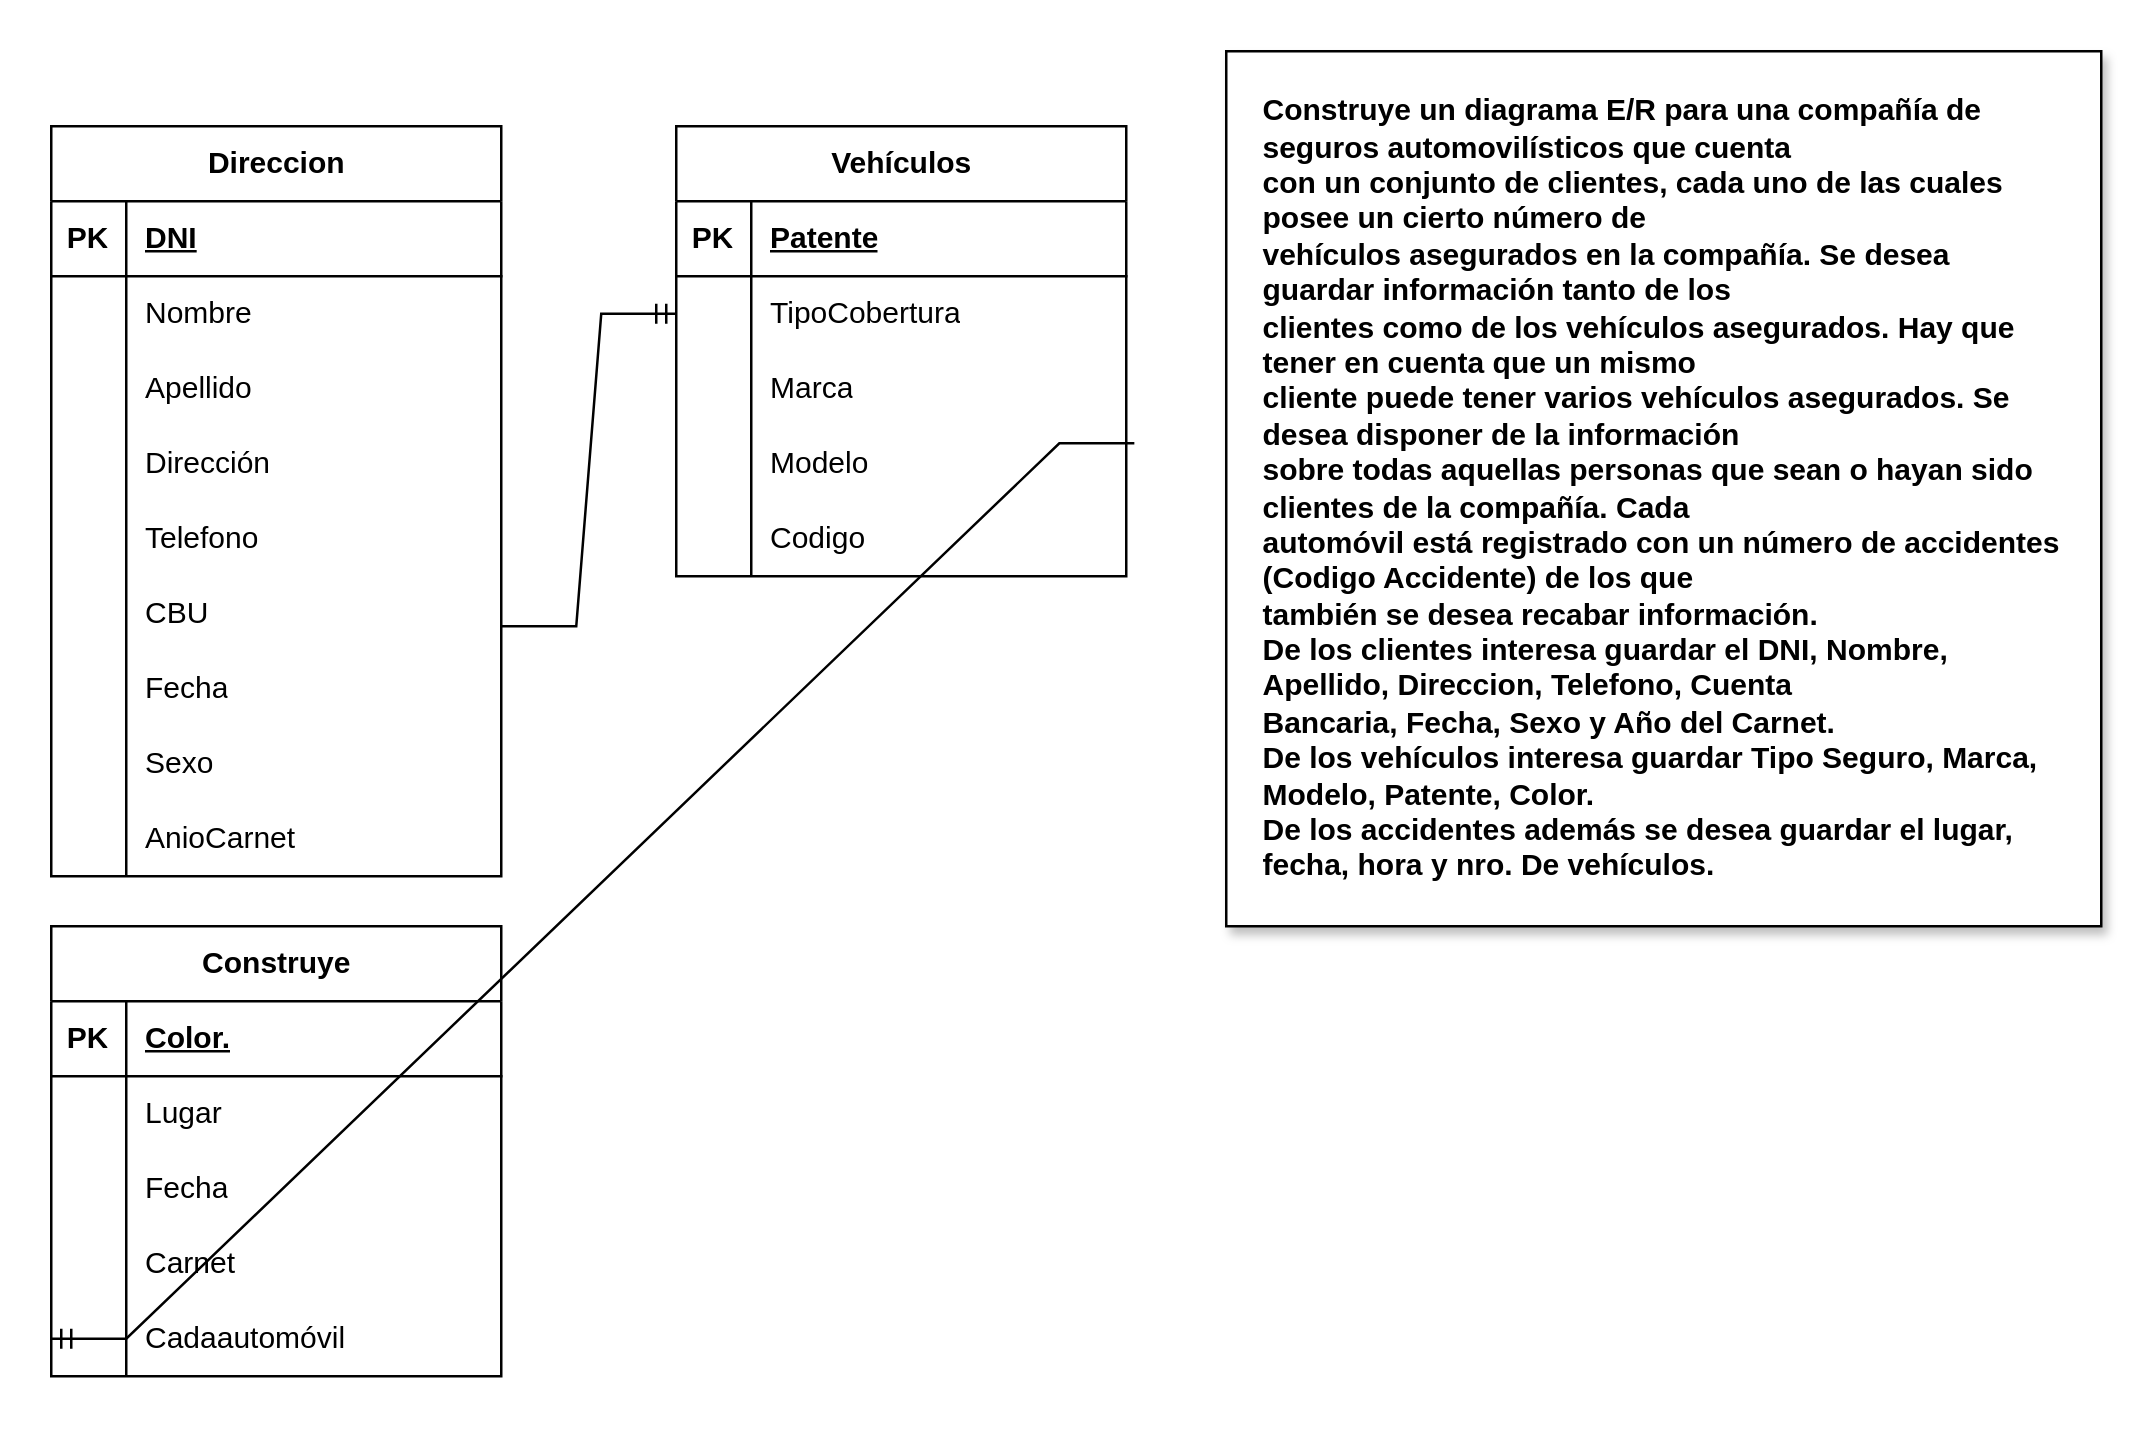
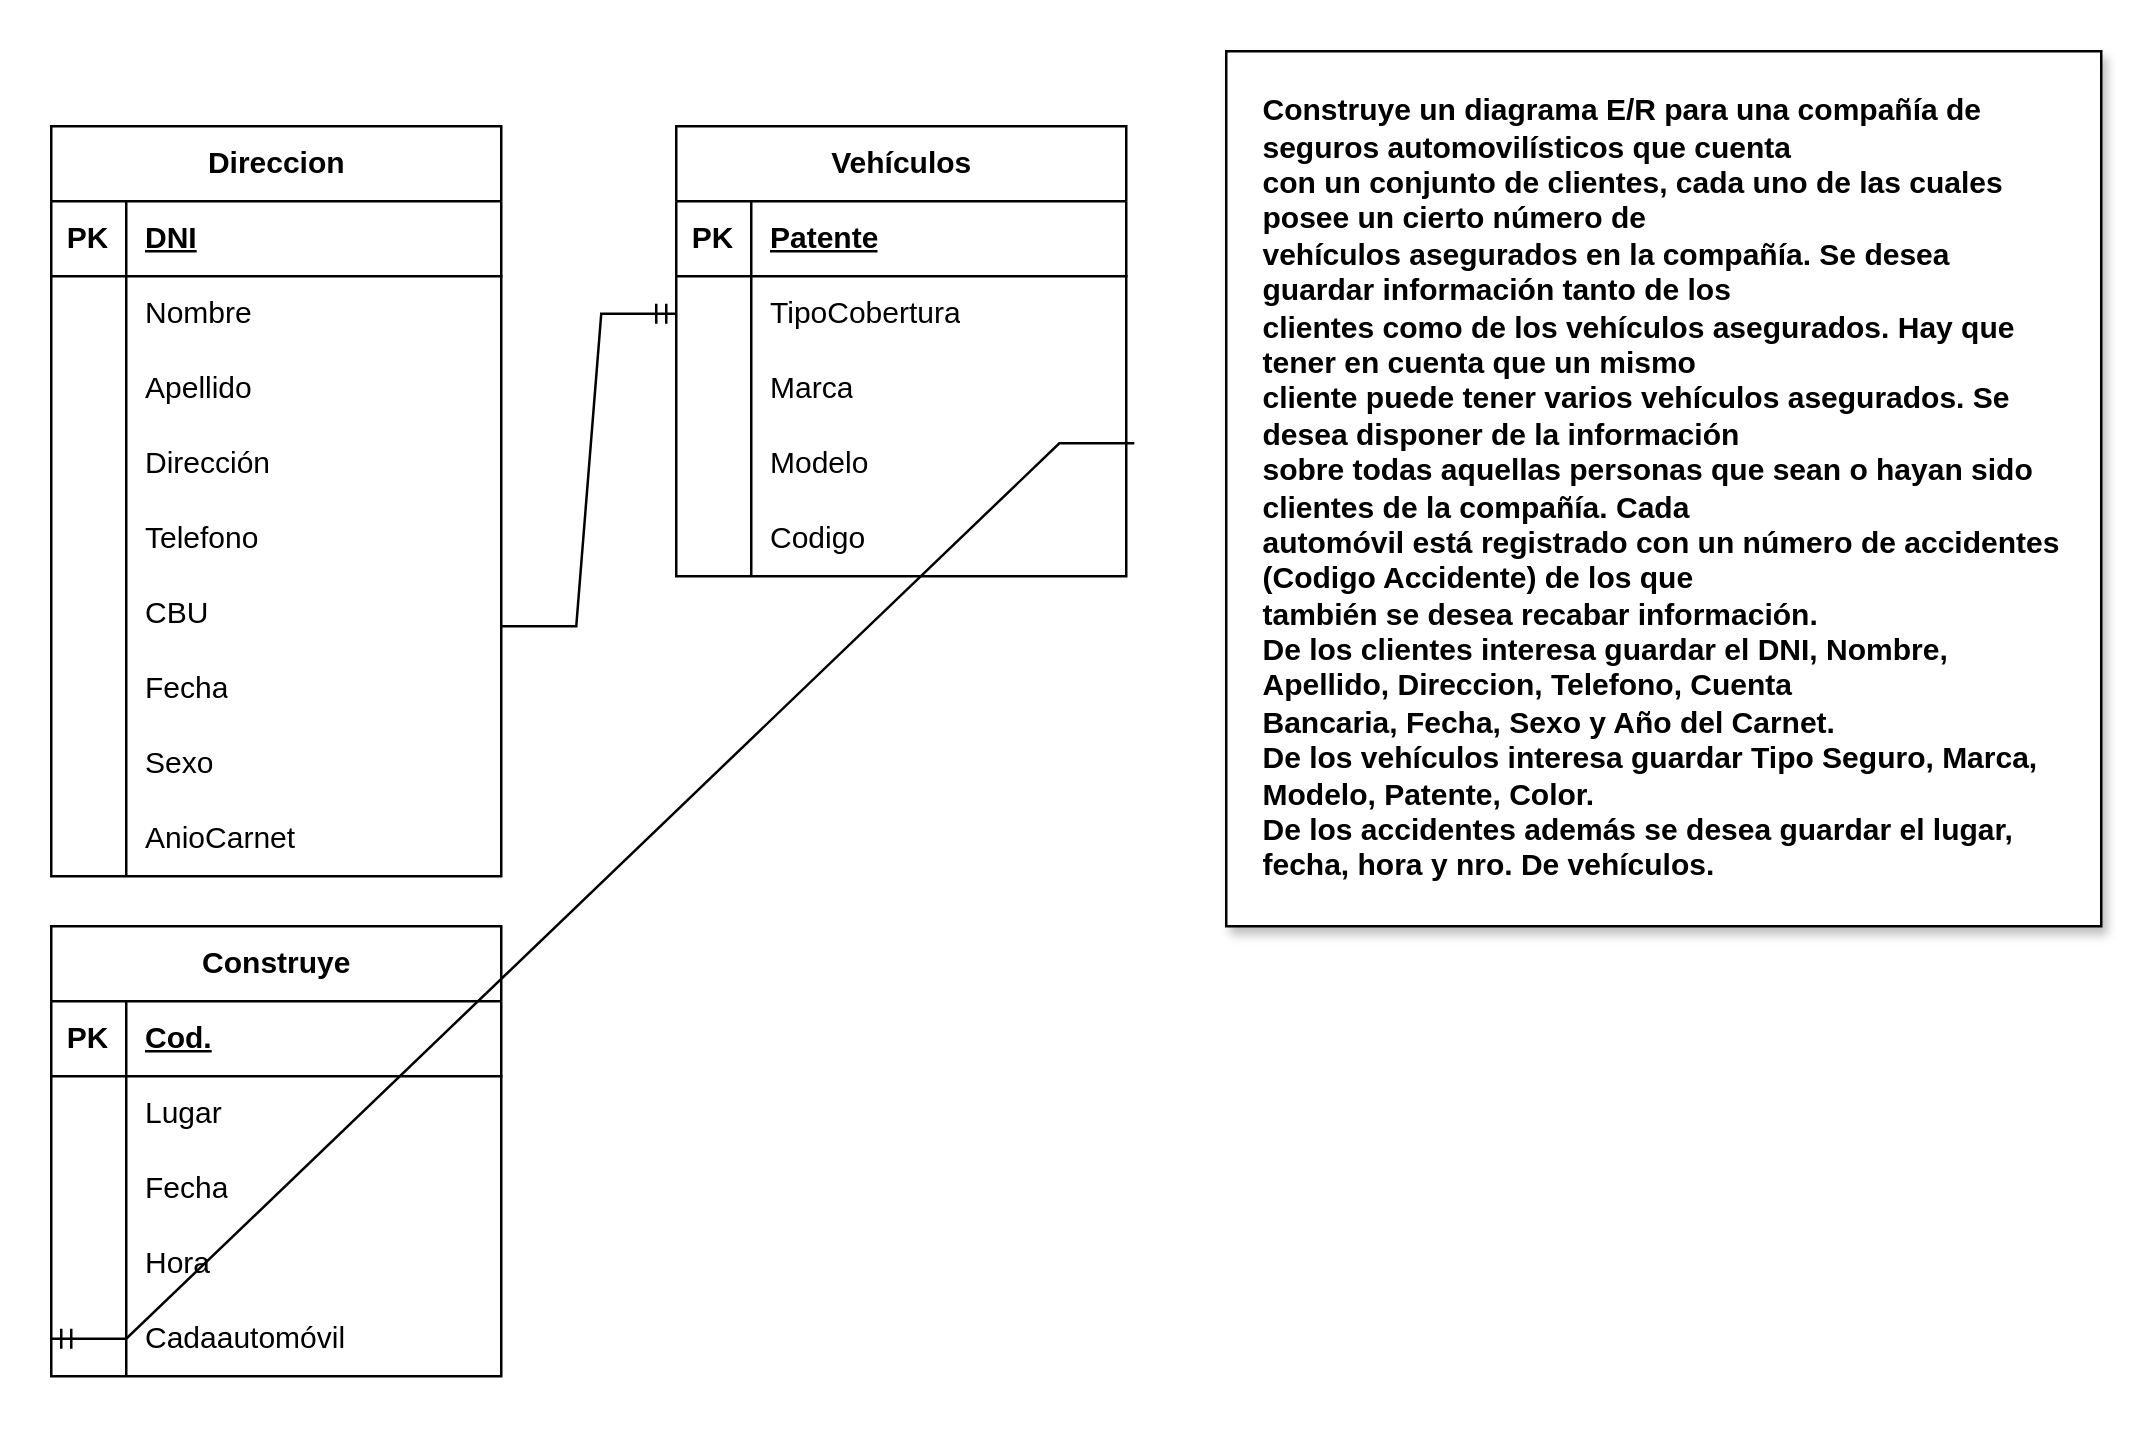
node "Color.": label "Color." -> "Cod."
node "Carnet": label "Carnet" -> "Hora"
